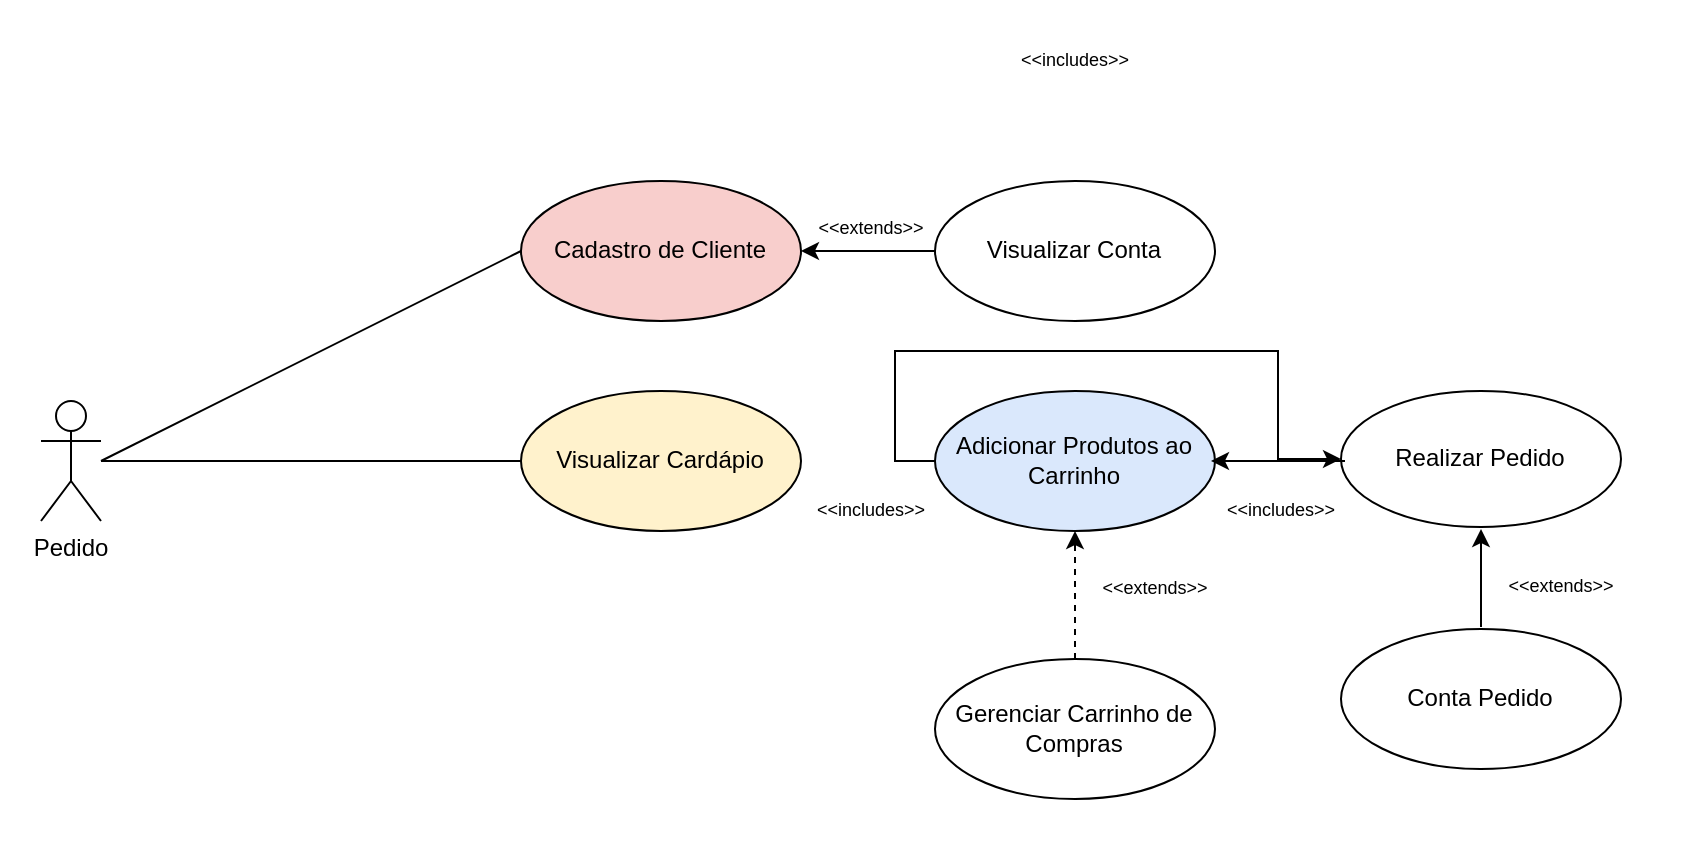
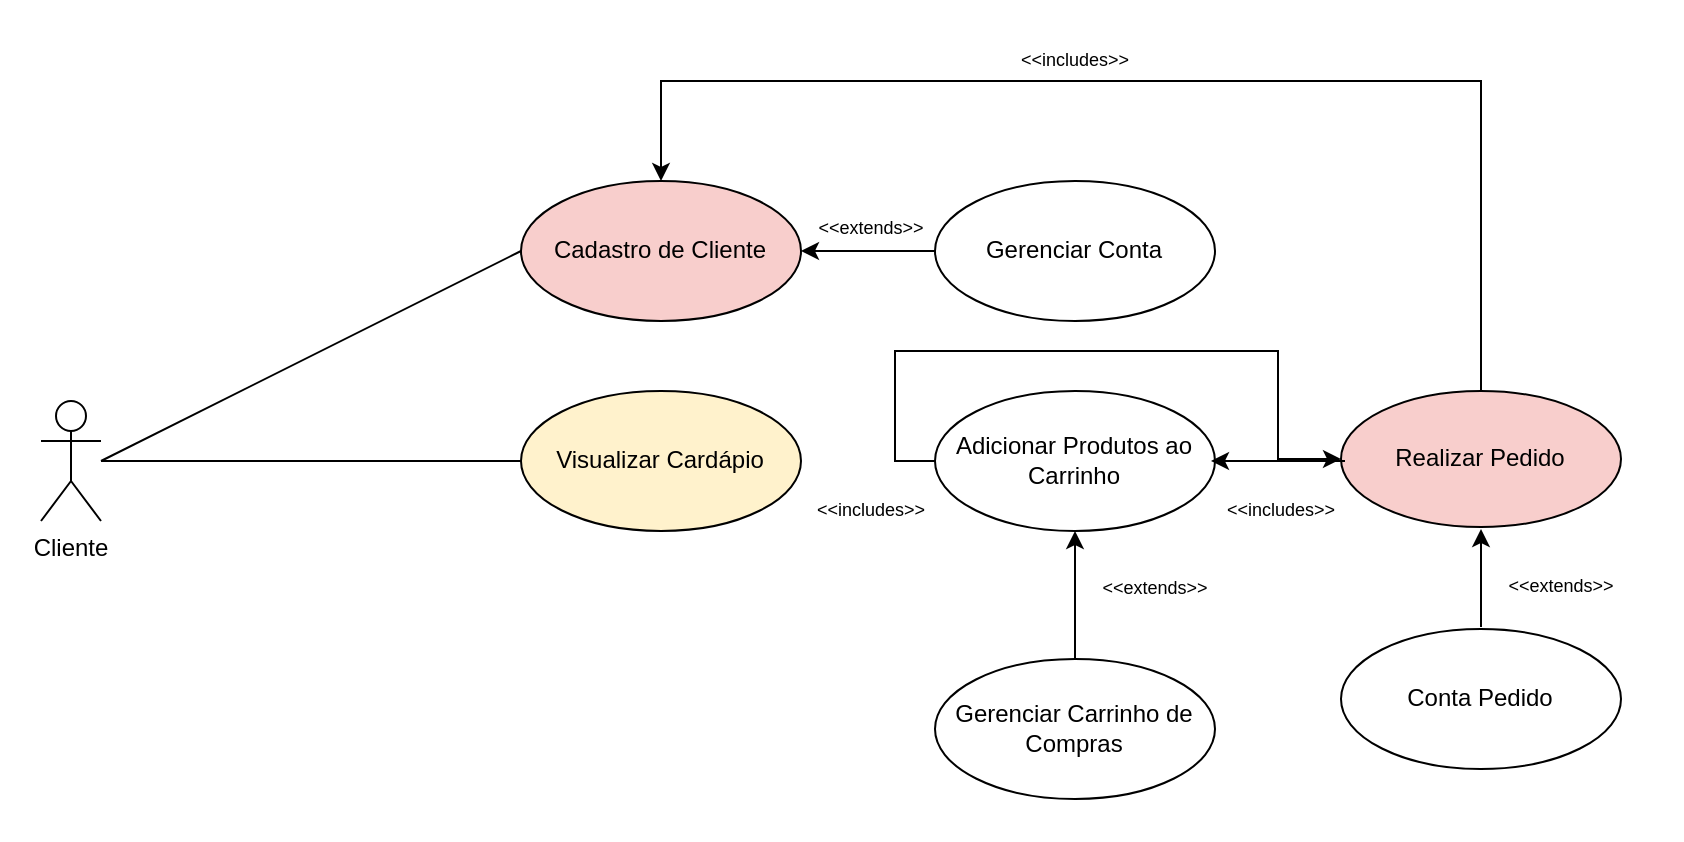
edge "Realizar Pedido" -> "Cadastro de Cliente": added
node "Visualizar Conta": label "Visualizar Conta" -> "Gerenciar Conta"
node "Realizar Pedido": fillcolor #ffffff -> #f8cecc
node "Adicionar Produtos ao Carrinho": fillcolor #dae8fc -> #ffffff
node "Pedido": label "Pedido" -> "Cliente"
edge "Gerenciar Carrinho de Compras" -> "Adicionar Produtos ao Carrinho": style dashed -> solid
